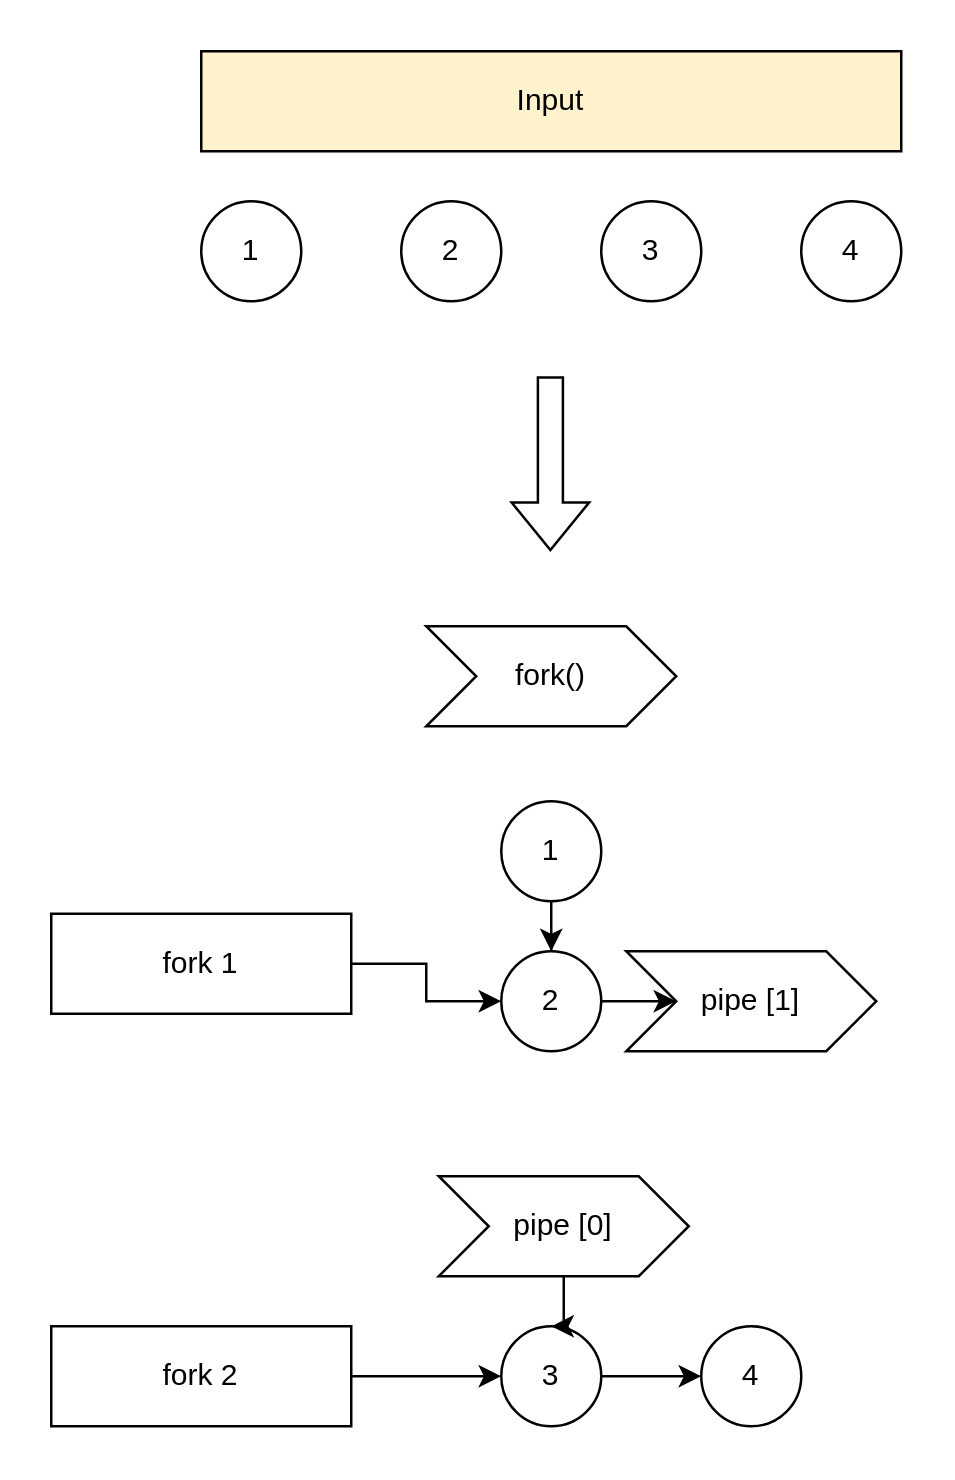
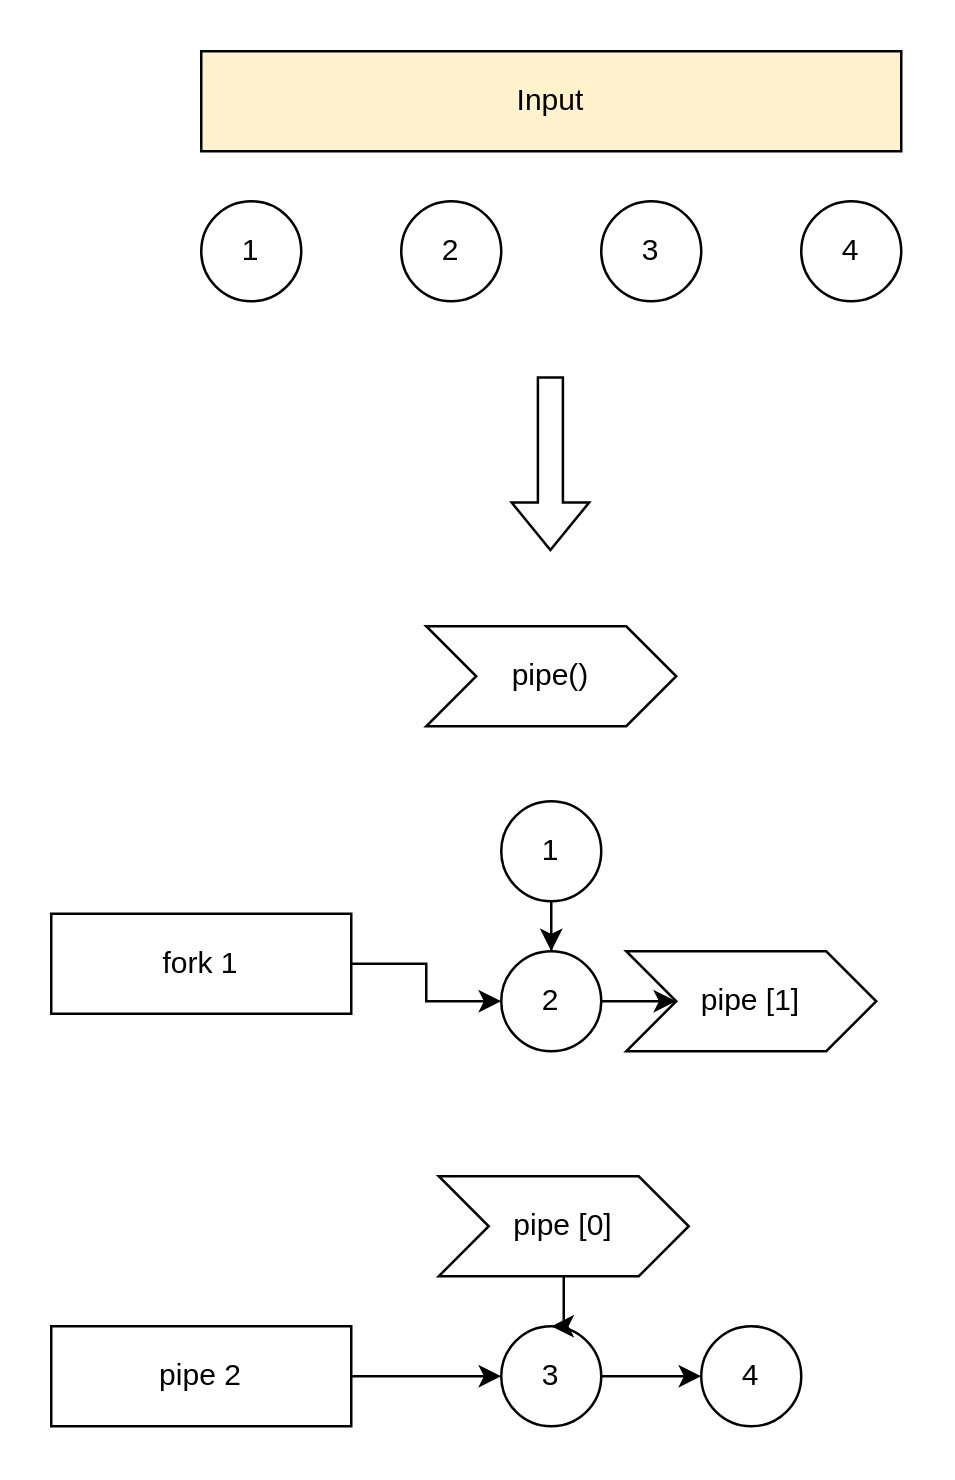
node "fork()": label "fork()" -> "pipe()"
node "fork 2": label "fork 2" -> "pipe 2"
